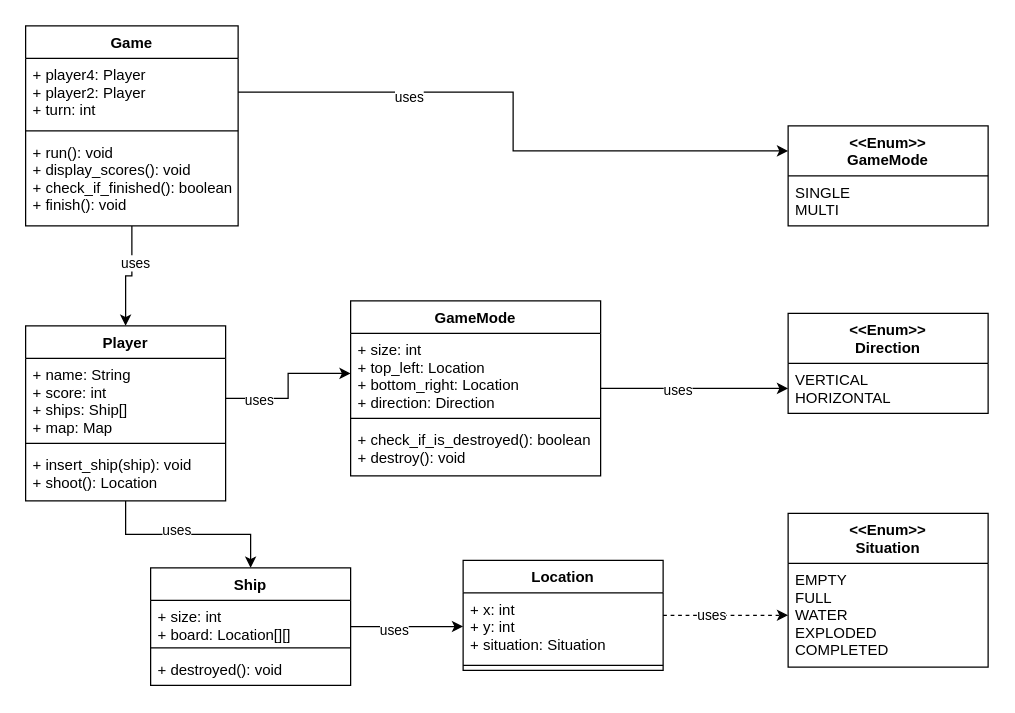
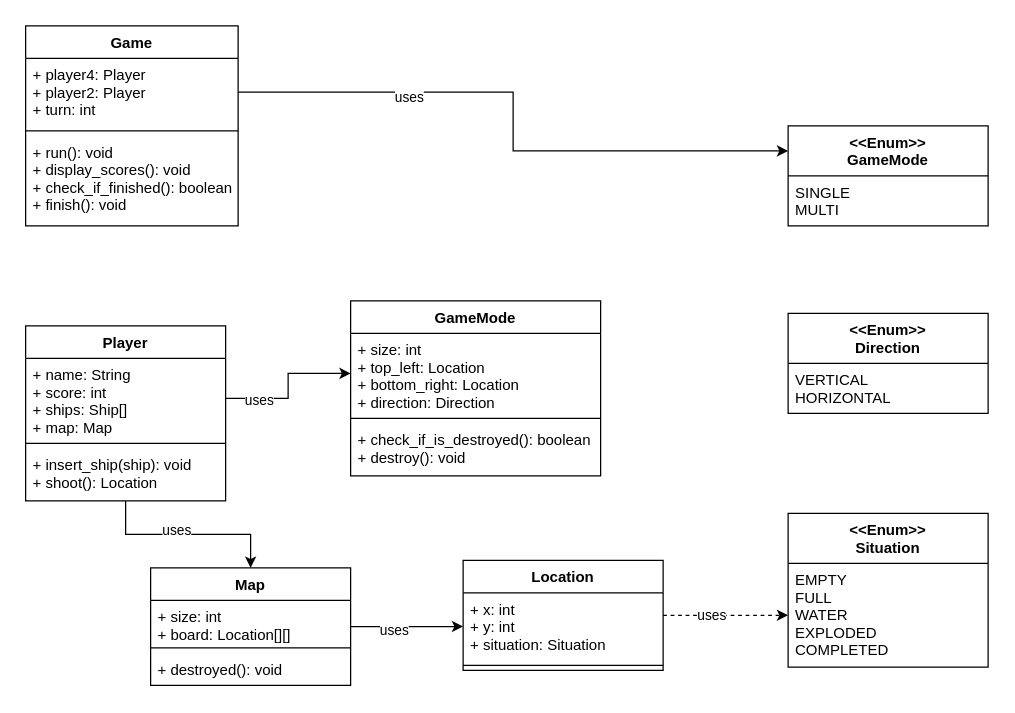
edge "Game" -> "Player": removed, label "uses"
edge "GameMode" -> "VERTICAL HORIZONTAL": removed, label "uses"
node "Ship": label "Ship" -> "Map"
